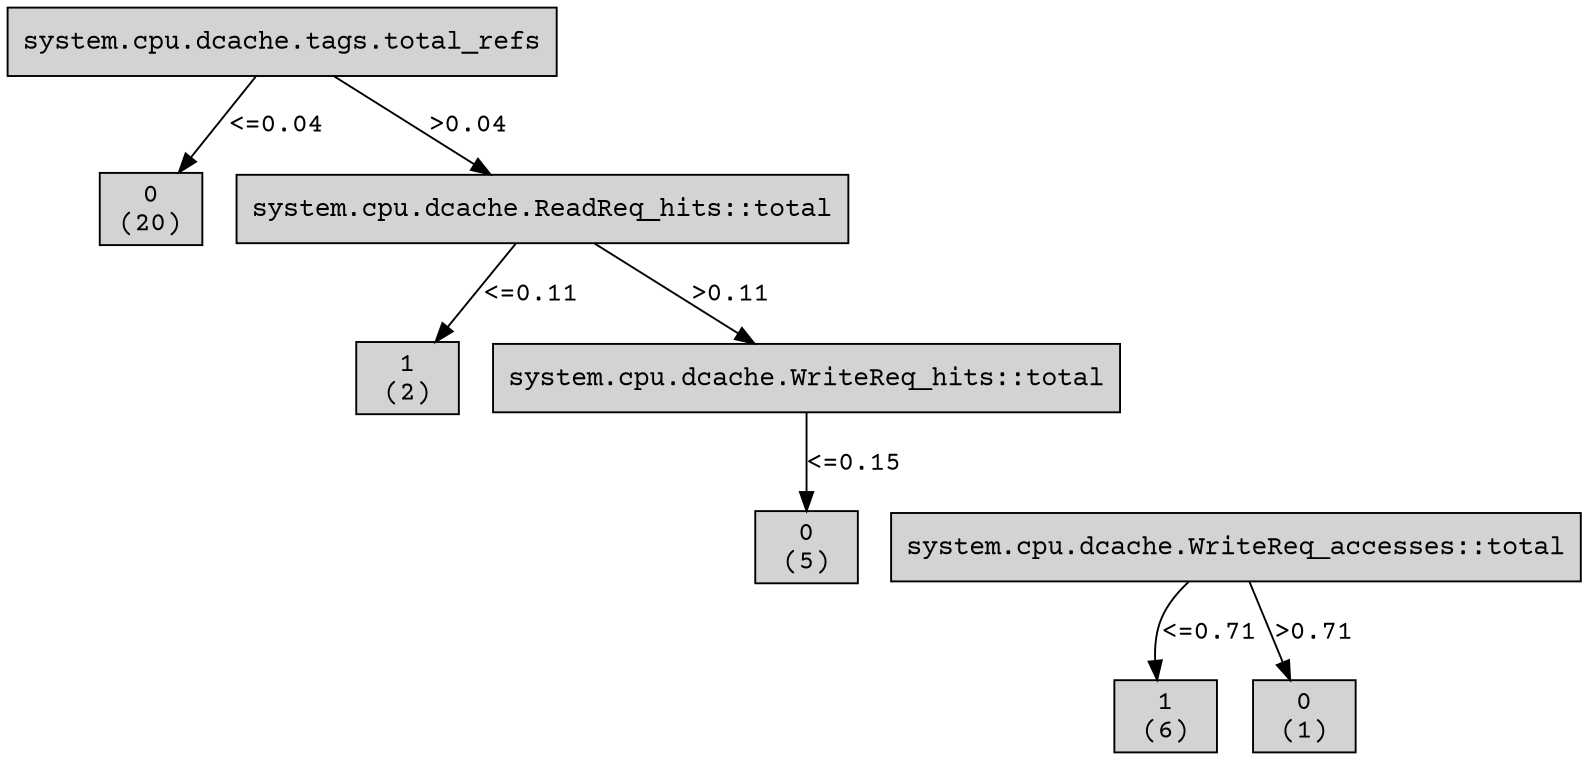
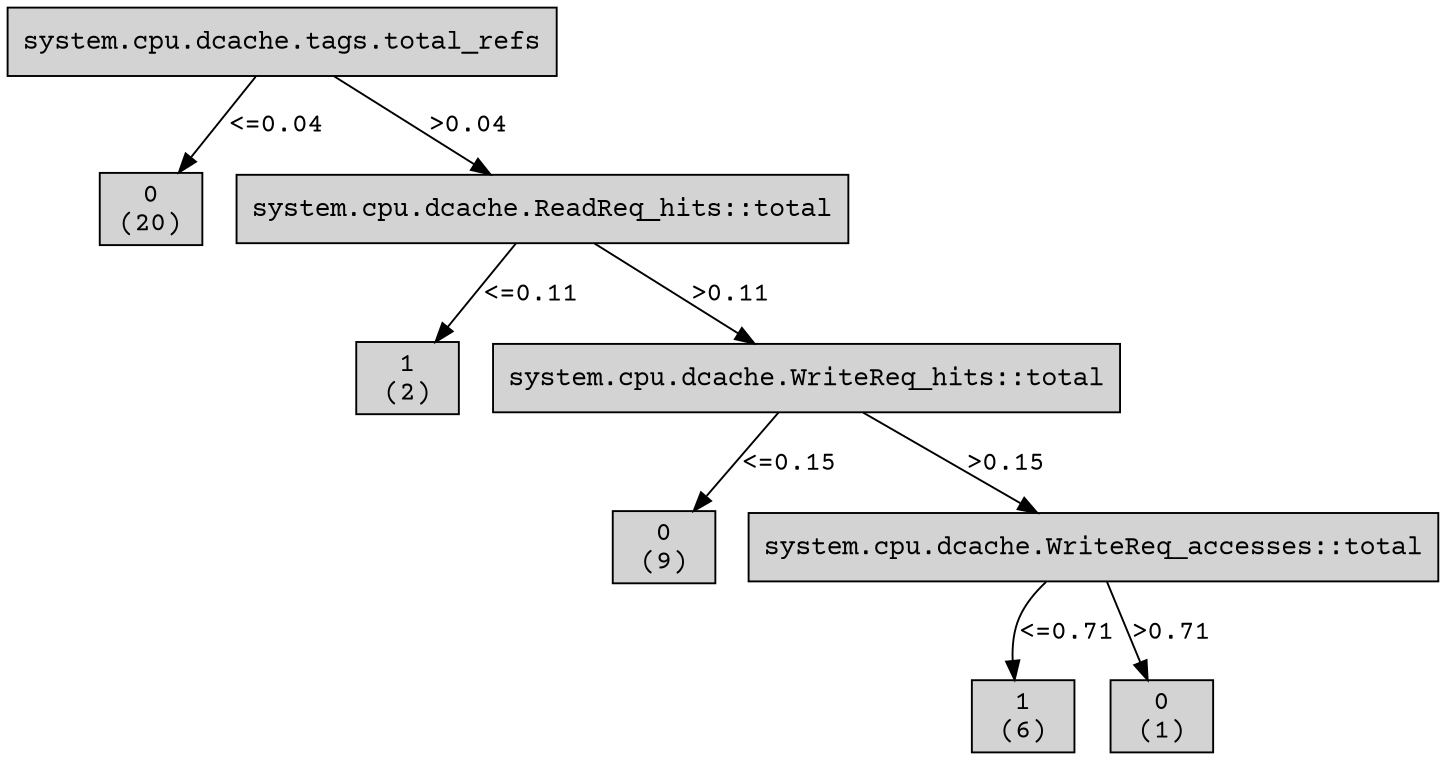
edge "system.cpu.dcache.WriteReq_hits::total" -> "system.cpu.dcache.WriteReq_accesses::total": added, label ">0.15"
node "0 (5)": label "0 (5)" -> "0 (9)"
